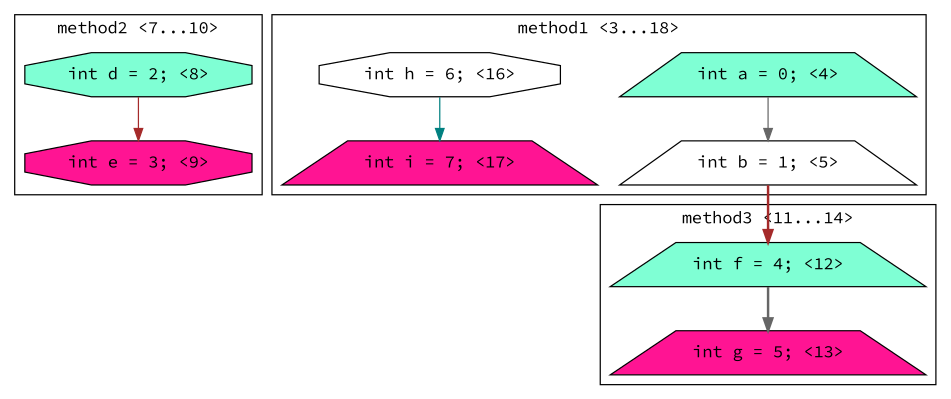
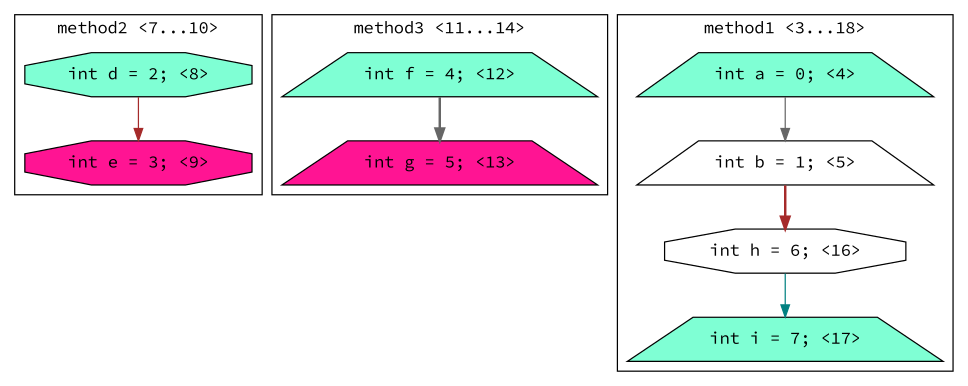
node "int i = 7; <17>": fillcolor deeppink -> aquamarine
edge "int b = 1; <5>" -> "int f = 4; <12>": now "int b = 1; <5>" -> "int h = 6; <16>"
